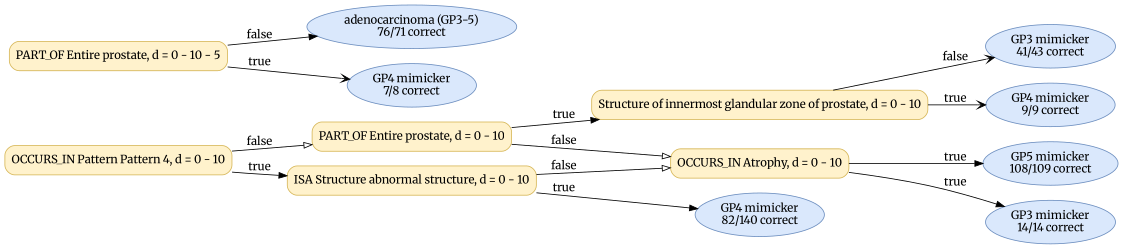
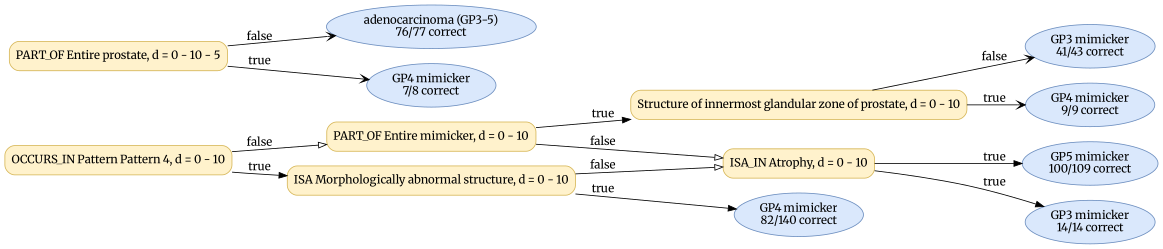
node "adenocarcinoma (GP3-5)": text "76/71 correct" -> "76/77 correct"
edge "PART_OF Entire prostate, d = 0 - 10 - 5" -> "adenocarcinoma (GP3-5)": arrowhead normal -> vee
node "PART_OF Entire prostate, d = 0 - 10": label "PART_OF Entire prostate, d = 0 - 10" -> "PART_OF Entire mimicker, d = 0 - 10"
node "OCCURS_IN Atrophy, d = 0 - 10": label "OCCURS_IN Atrophy, d = 0 - 10" -> "ISA_IN Atrophy, d = 0 - 10"
node "GP5 mimicker": text "108/109 correct" -> "100/109 correct"
node "ISA Structure abnormal structure, d = 0 - 10": label "ISA Structure abnormal structure, d = 0 - 10" -> "ISA Morphologically abnormal structure, d = 0 - 10"
